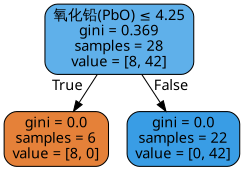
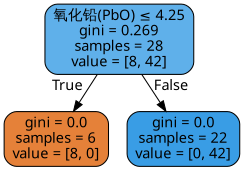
node "氧化铅(PbO) ≤ 4.25": text "gini = 0.369" -> "gini = 0.269"
